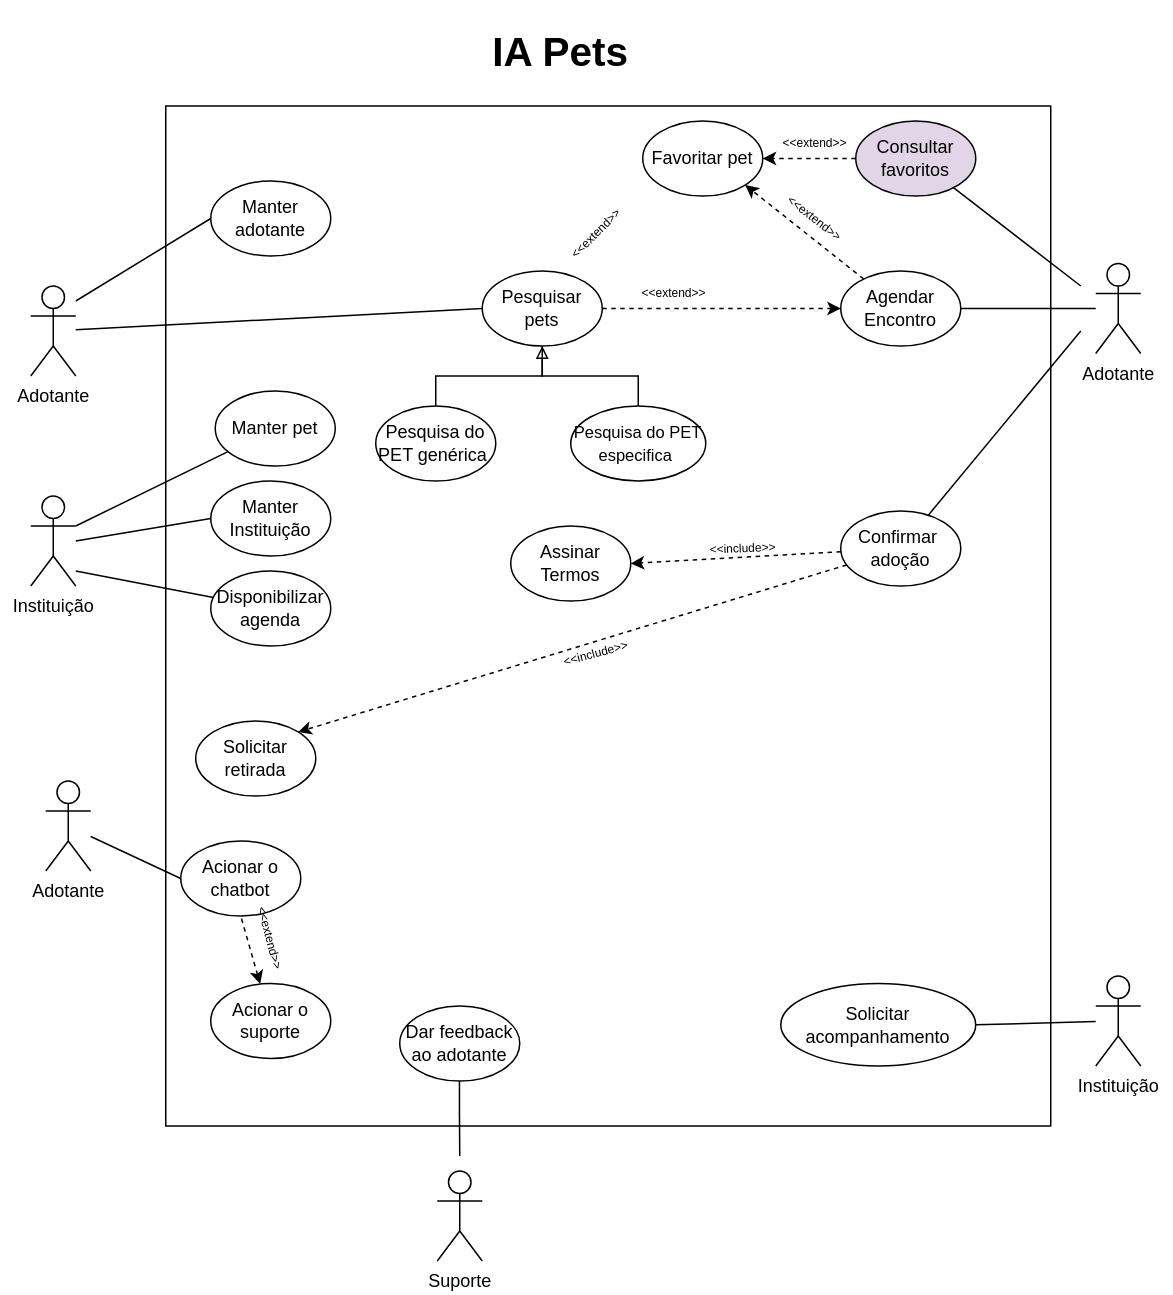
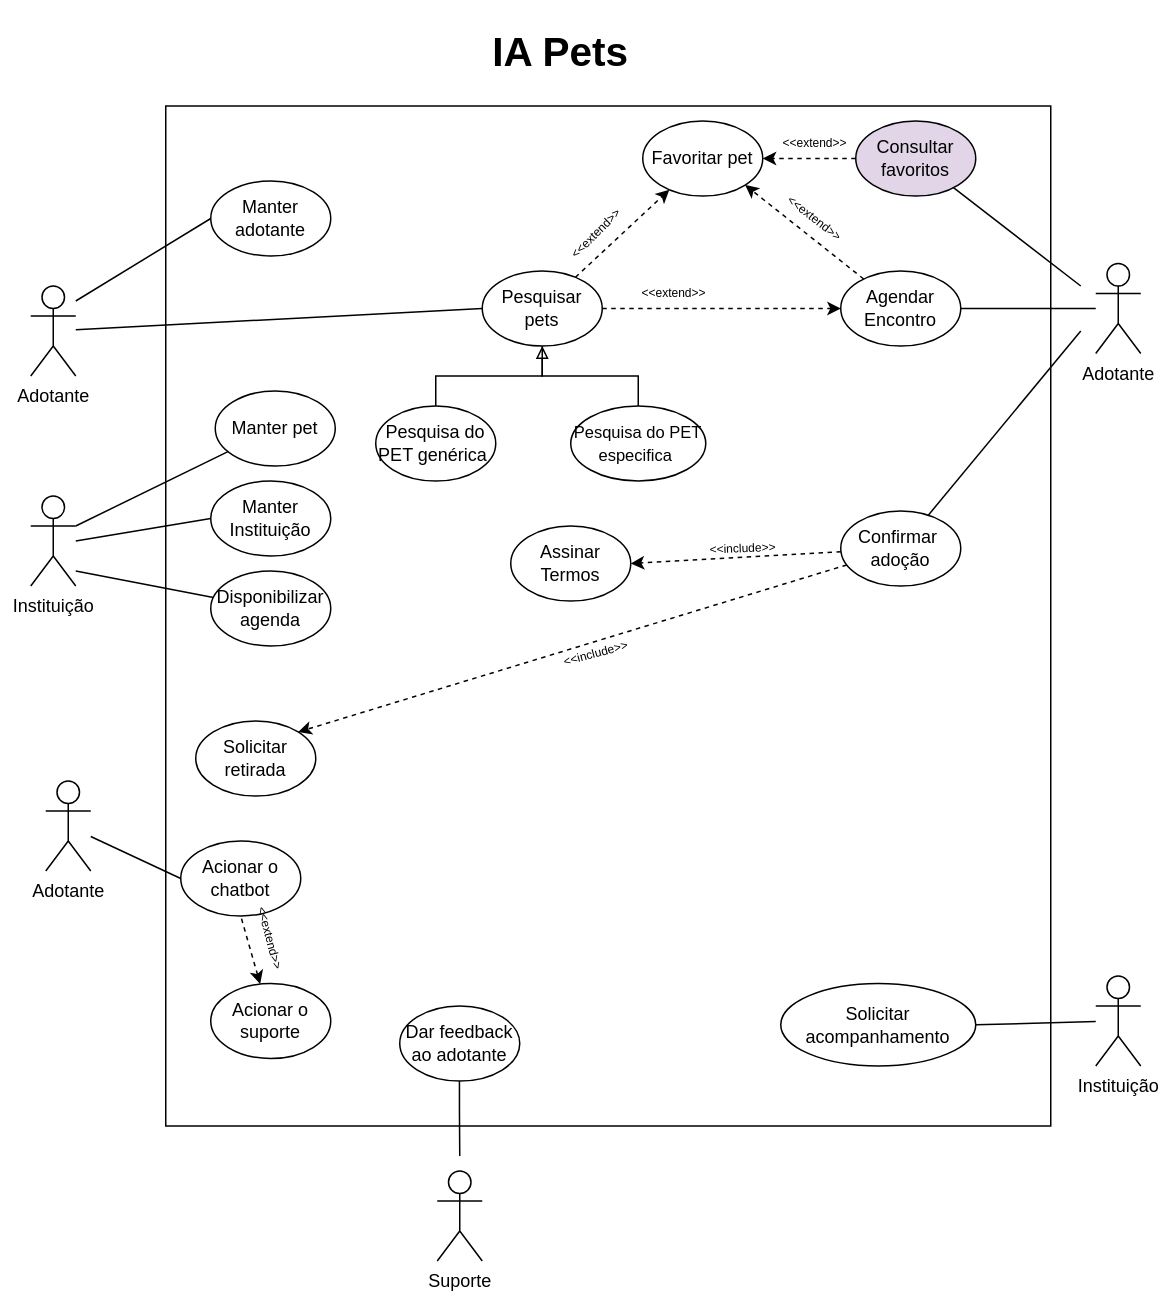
edge "Pesquisar pets" -> "Favoritar pet": added
